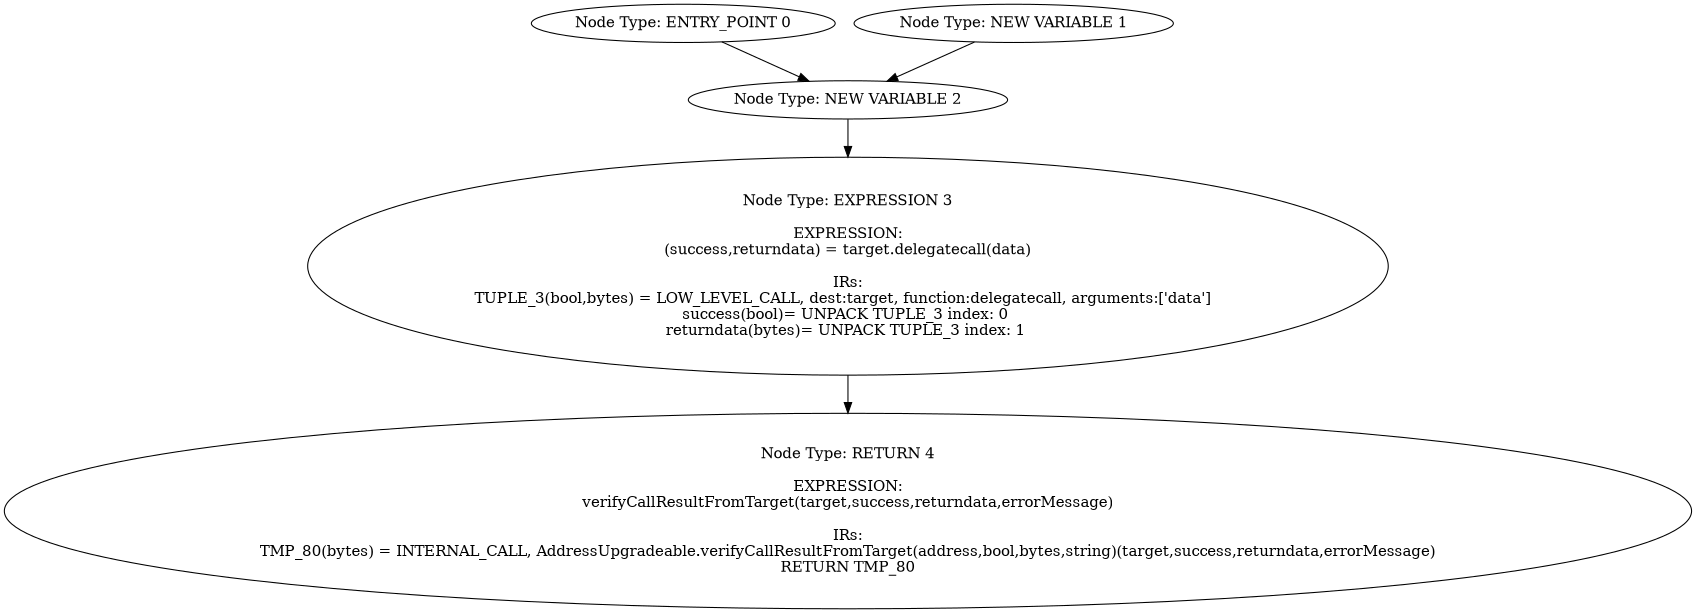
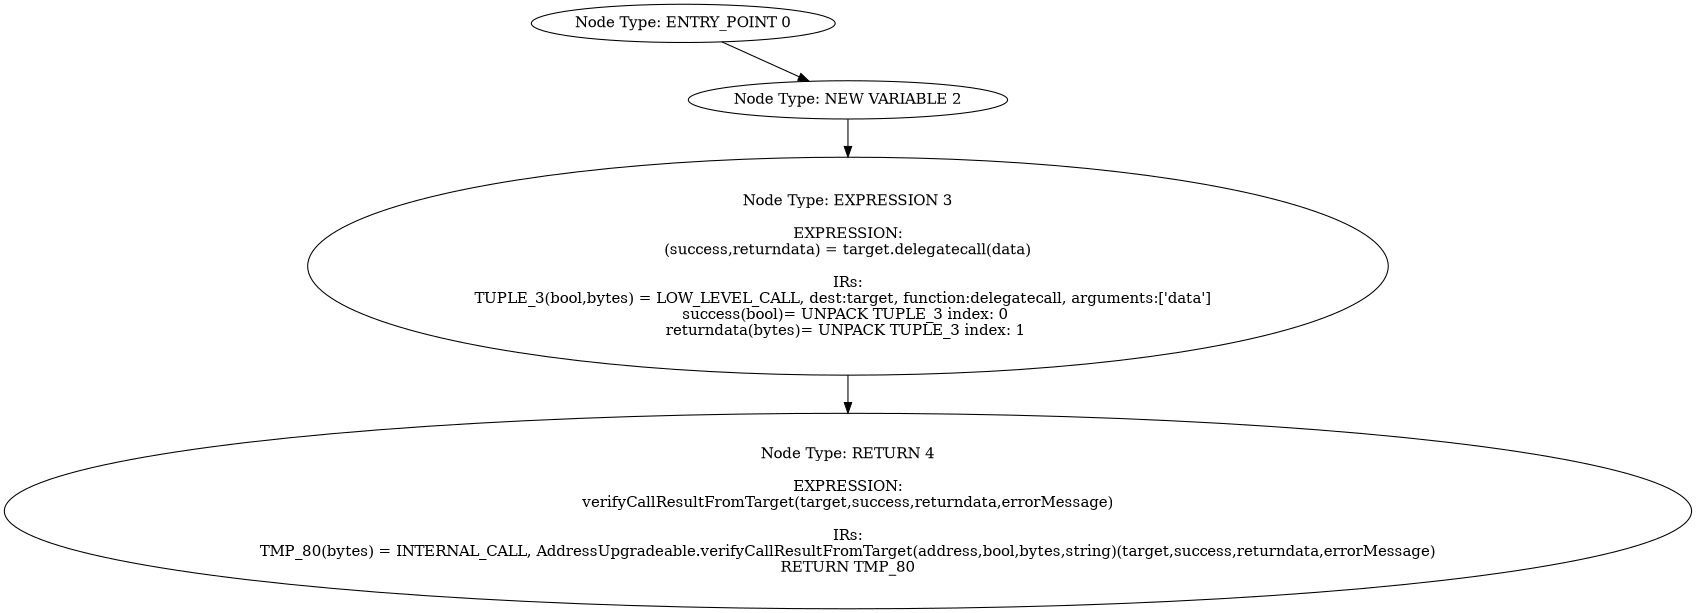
node "Node Type: NEW VARIABLE 1": removed
